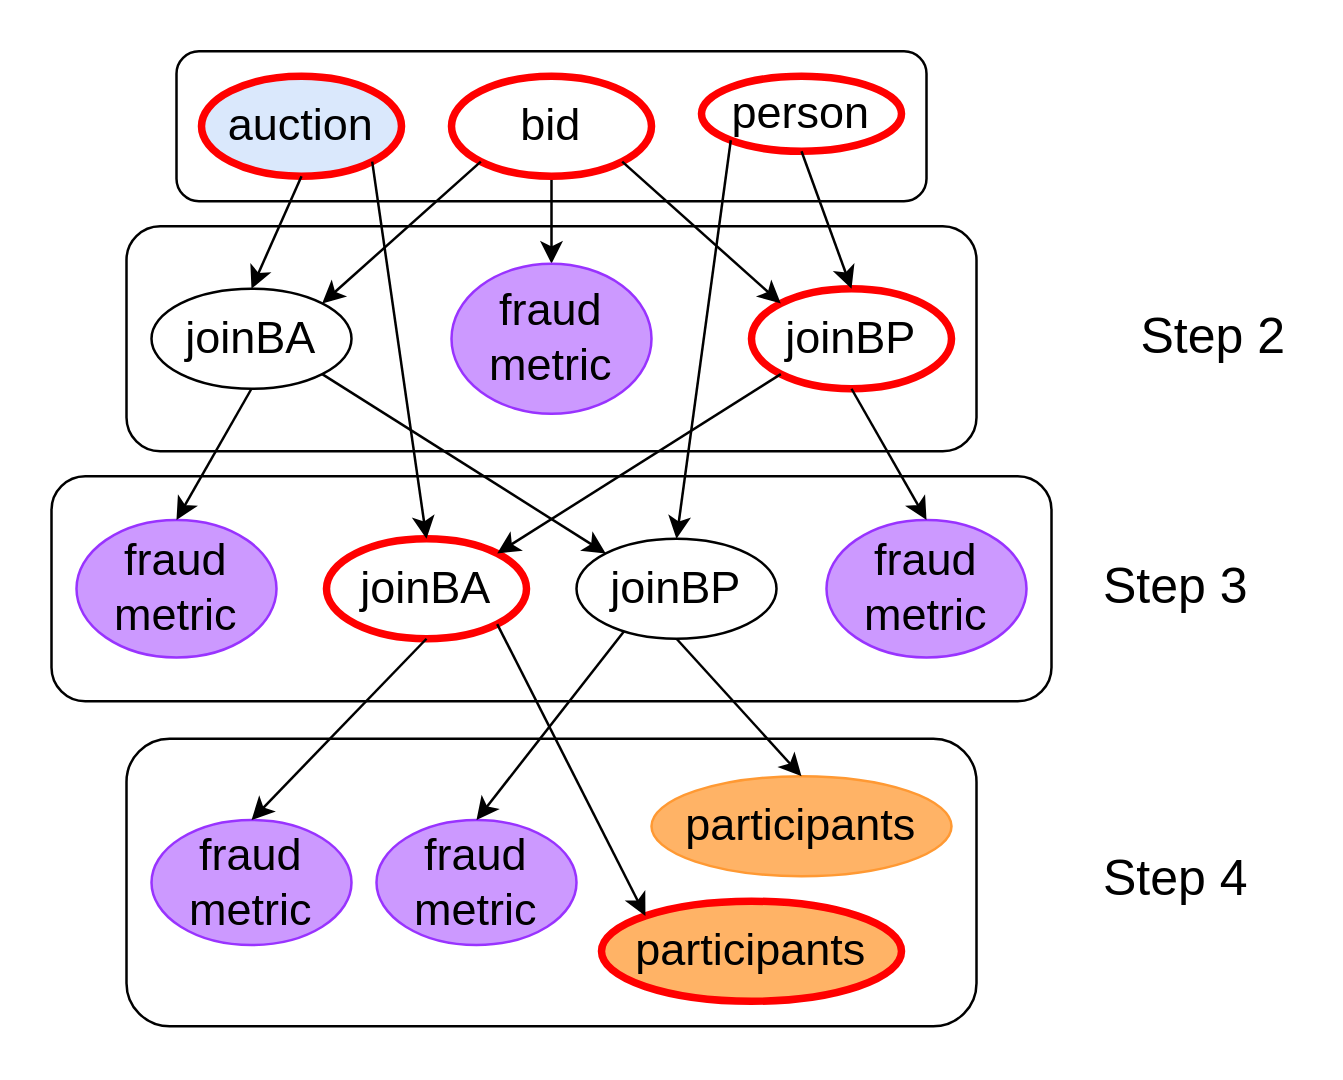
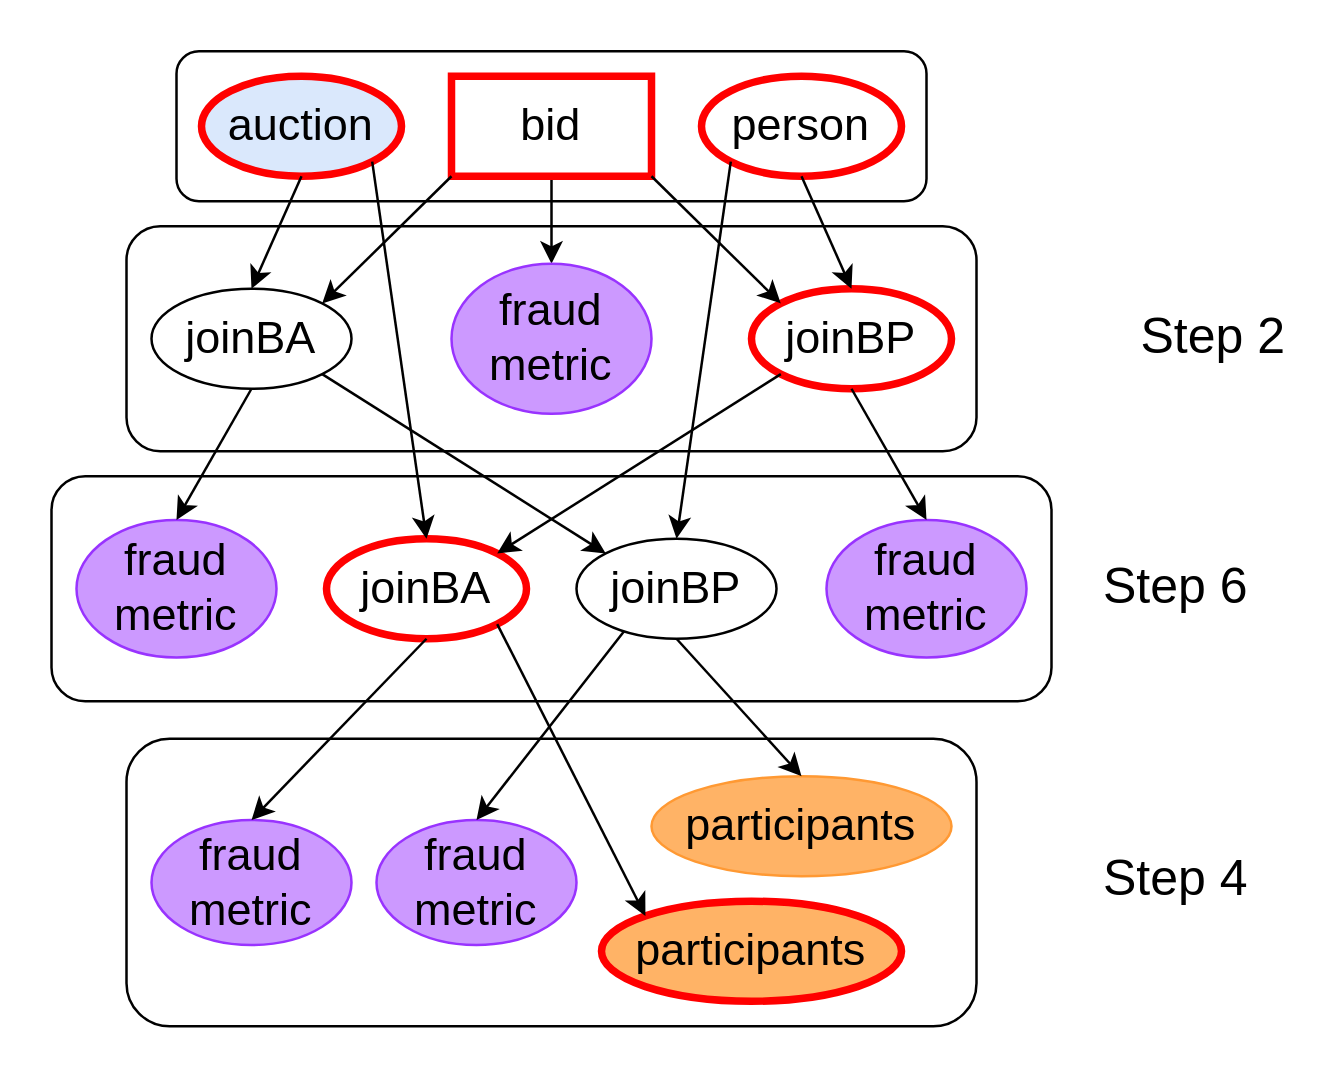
node "person": size 200x75 -> 200x100
node "bid": shape ellipse -> rectangle
node "Step 3": label "Step 3" -> "Step 6"
